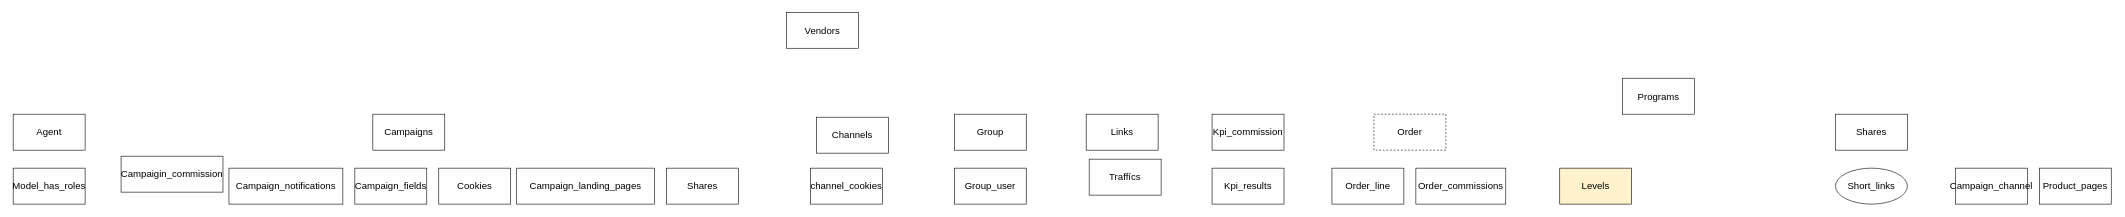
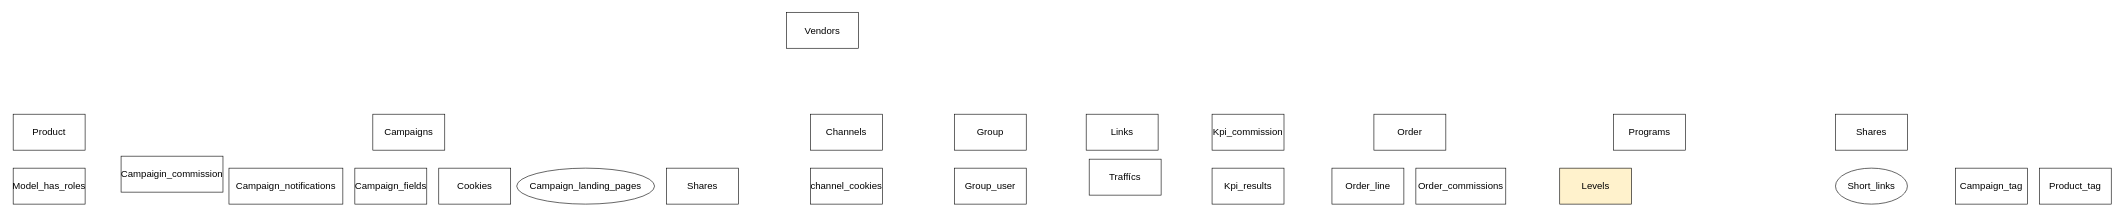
node "Programs": moved (1659, 96) -> (1650, 132)
node "Agent": label "Agent" -> "Product"
node "Order": style dashed -> solid
node "Channels": moved (852, 135) -> (846, 132)
node "Campaign_landing_pages": shape rectangle -> ellipse
node "Campaign_channel": label "Campaign_channel" -> "Campaign_tag"
node "Product_pages": label "Product_pages" -> "Product_tag"
